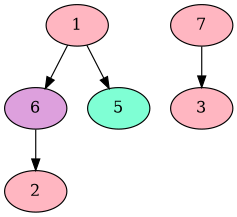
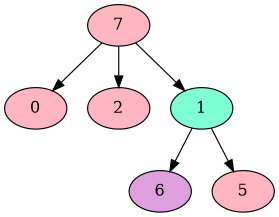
node "1": fillcolor lightpink -> aquamarine
edge "7" -> "1": added
node "5": fillcolor aquamarine -> lightpink
node "3": label "3" -> "0"
edge "6" -> "2": now "7" -> "2"
